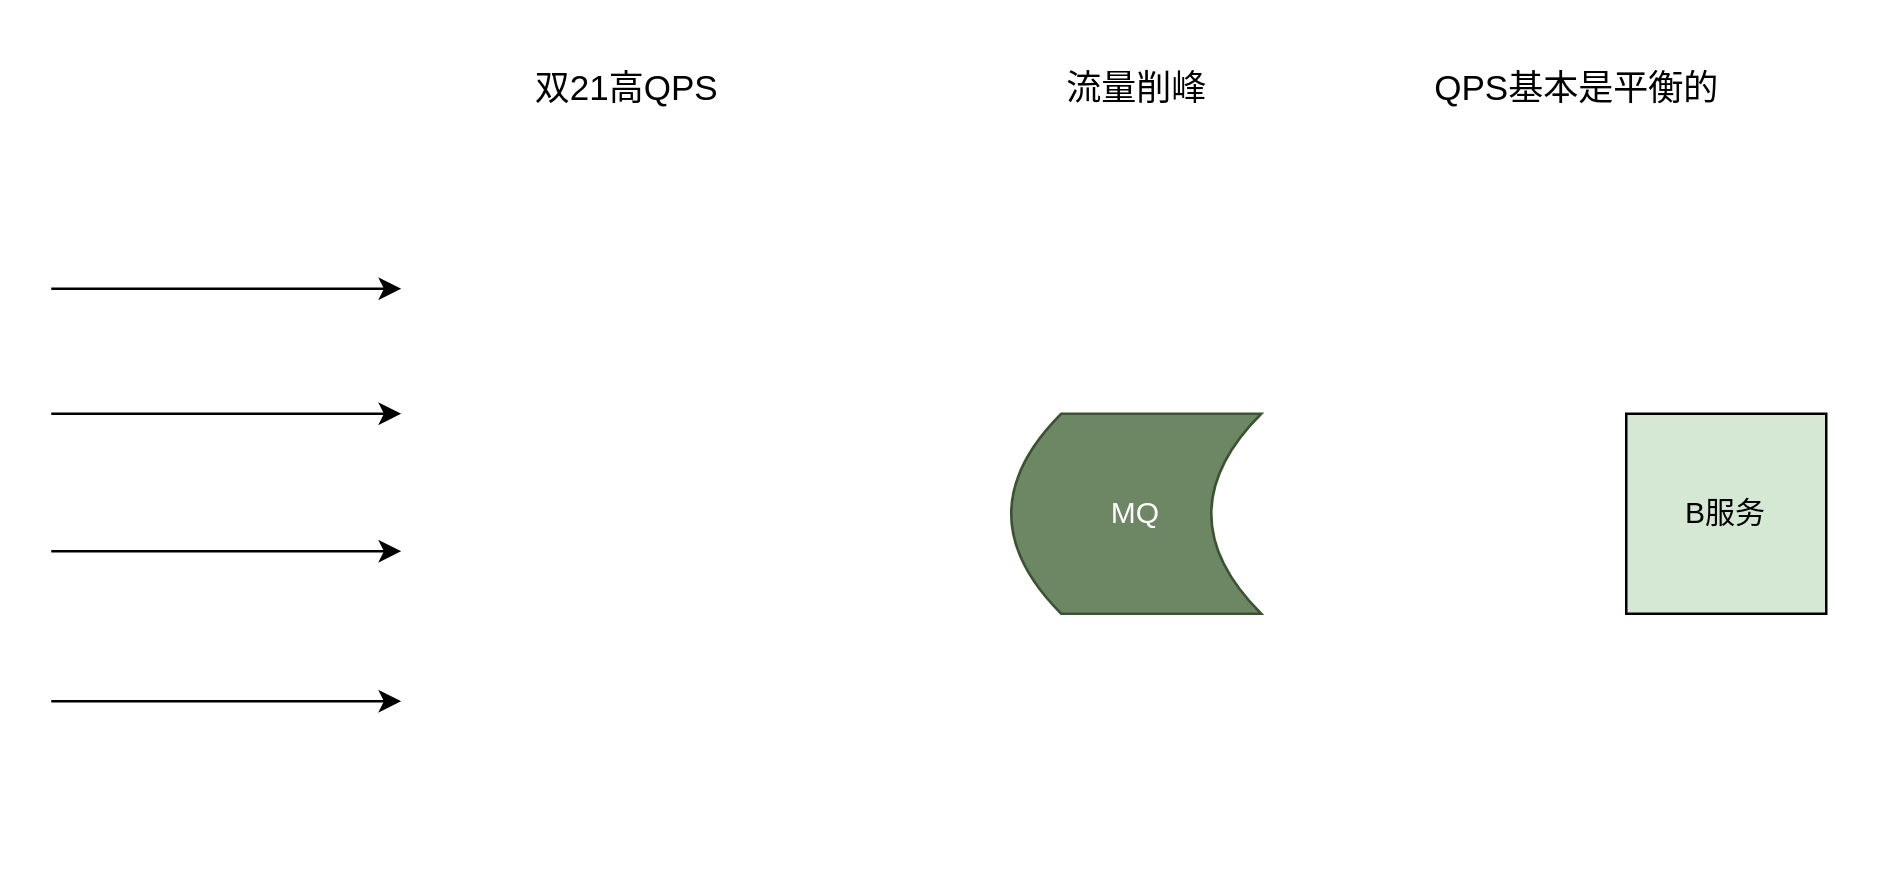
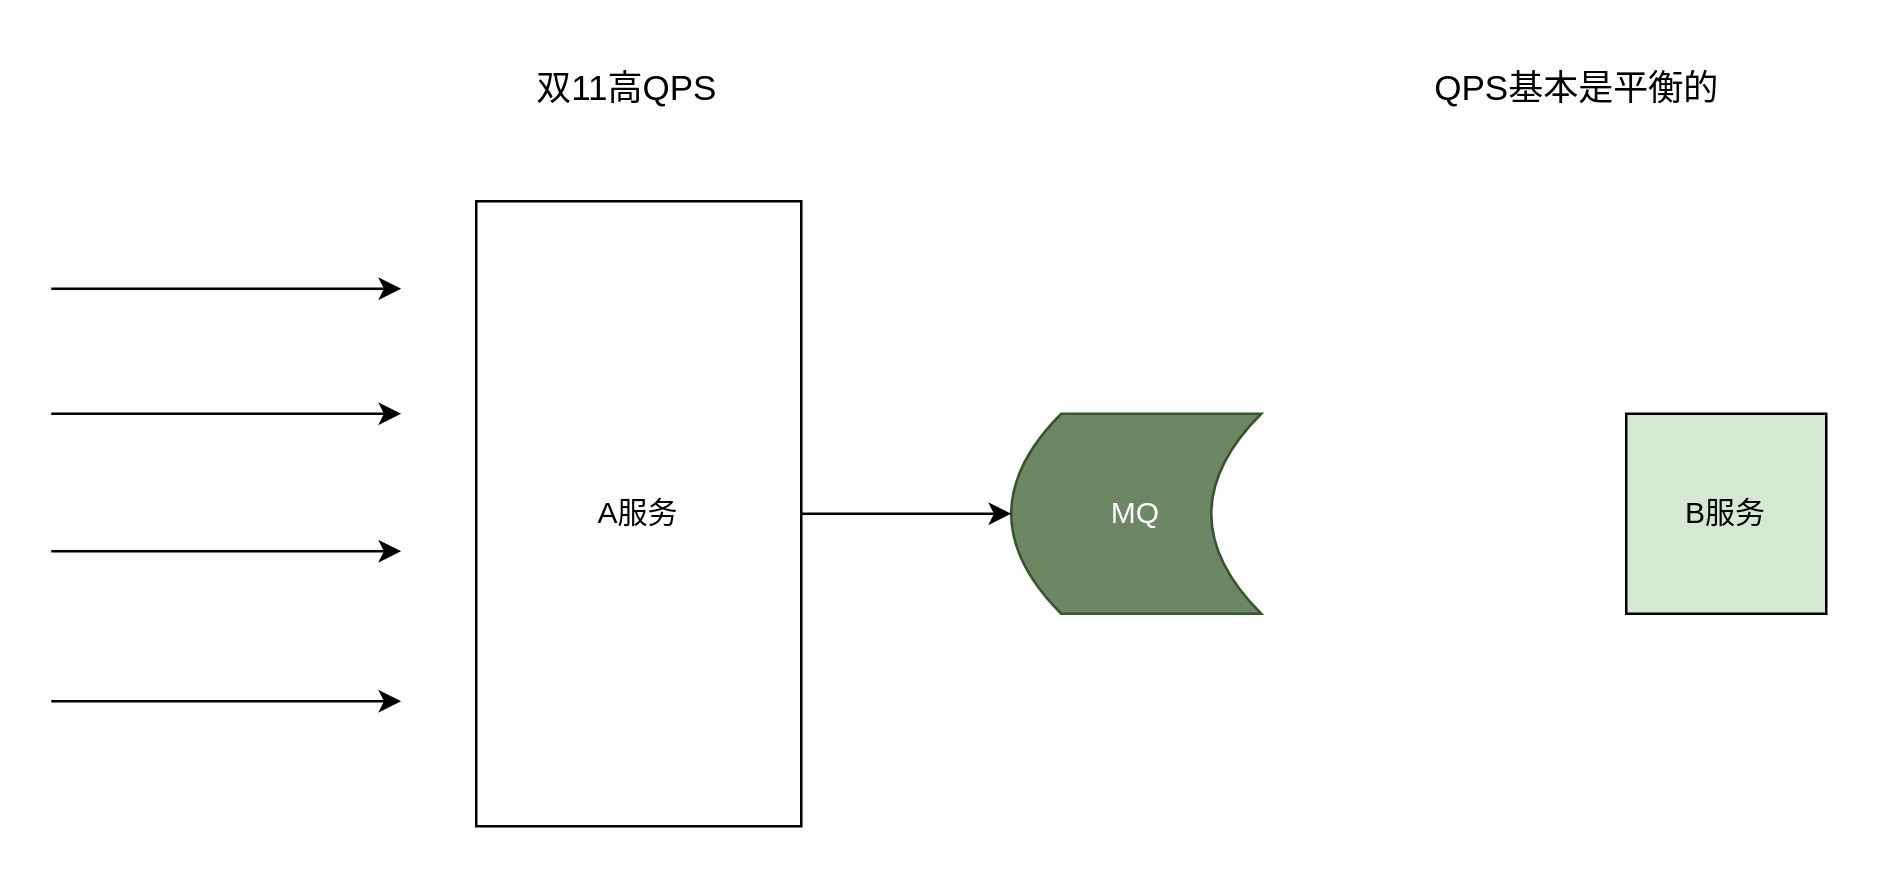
node "双21高QPS": label "双21高QPS" -> "双11高QPS"
node "流量削峰": removed
node "A服务": added
edge "A服务" -> "MQ": added
